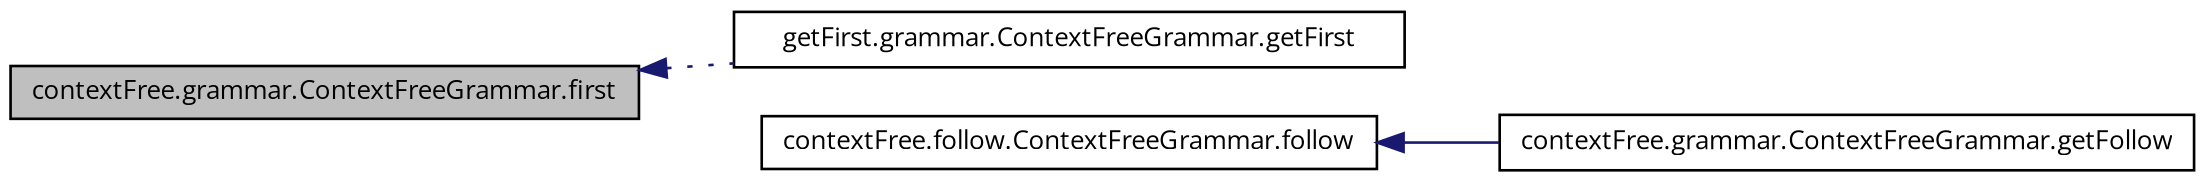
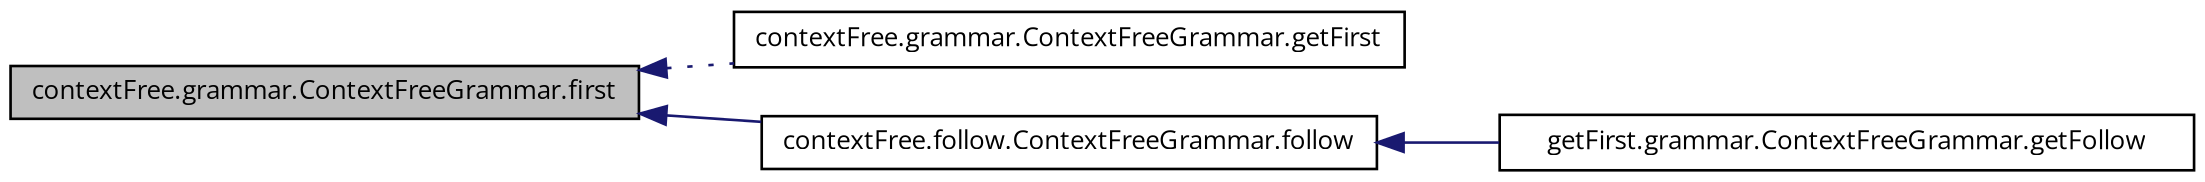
node "getFirst.grammar.ContextFreeGrammar.getFirst": label "getFirst.grammar.ContextFreeGrammar.getFirst" -> "contextFree.grammar.ContextFreeGrammar.getFirst"
edge "contextFree.follow.ContextFreeGrammar.follow" -> "contextFree.grammar.ContextFreeGrammar.first": added
node "contextFree.grammar.ContextFreeGrammar.getFollow": label "contextFree.grammar.ContextFreeGrammar.getFollow" -> "getFirst.grammar.ContextFreeGrammar.getFollow"
